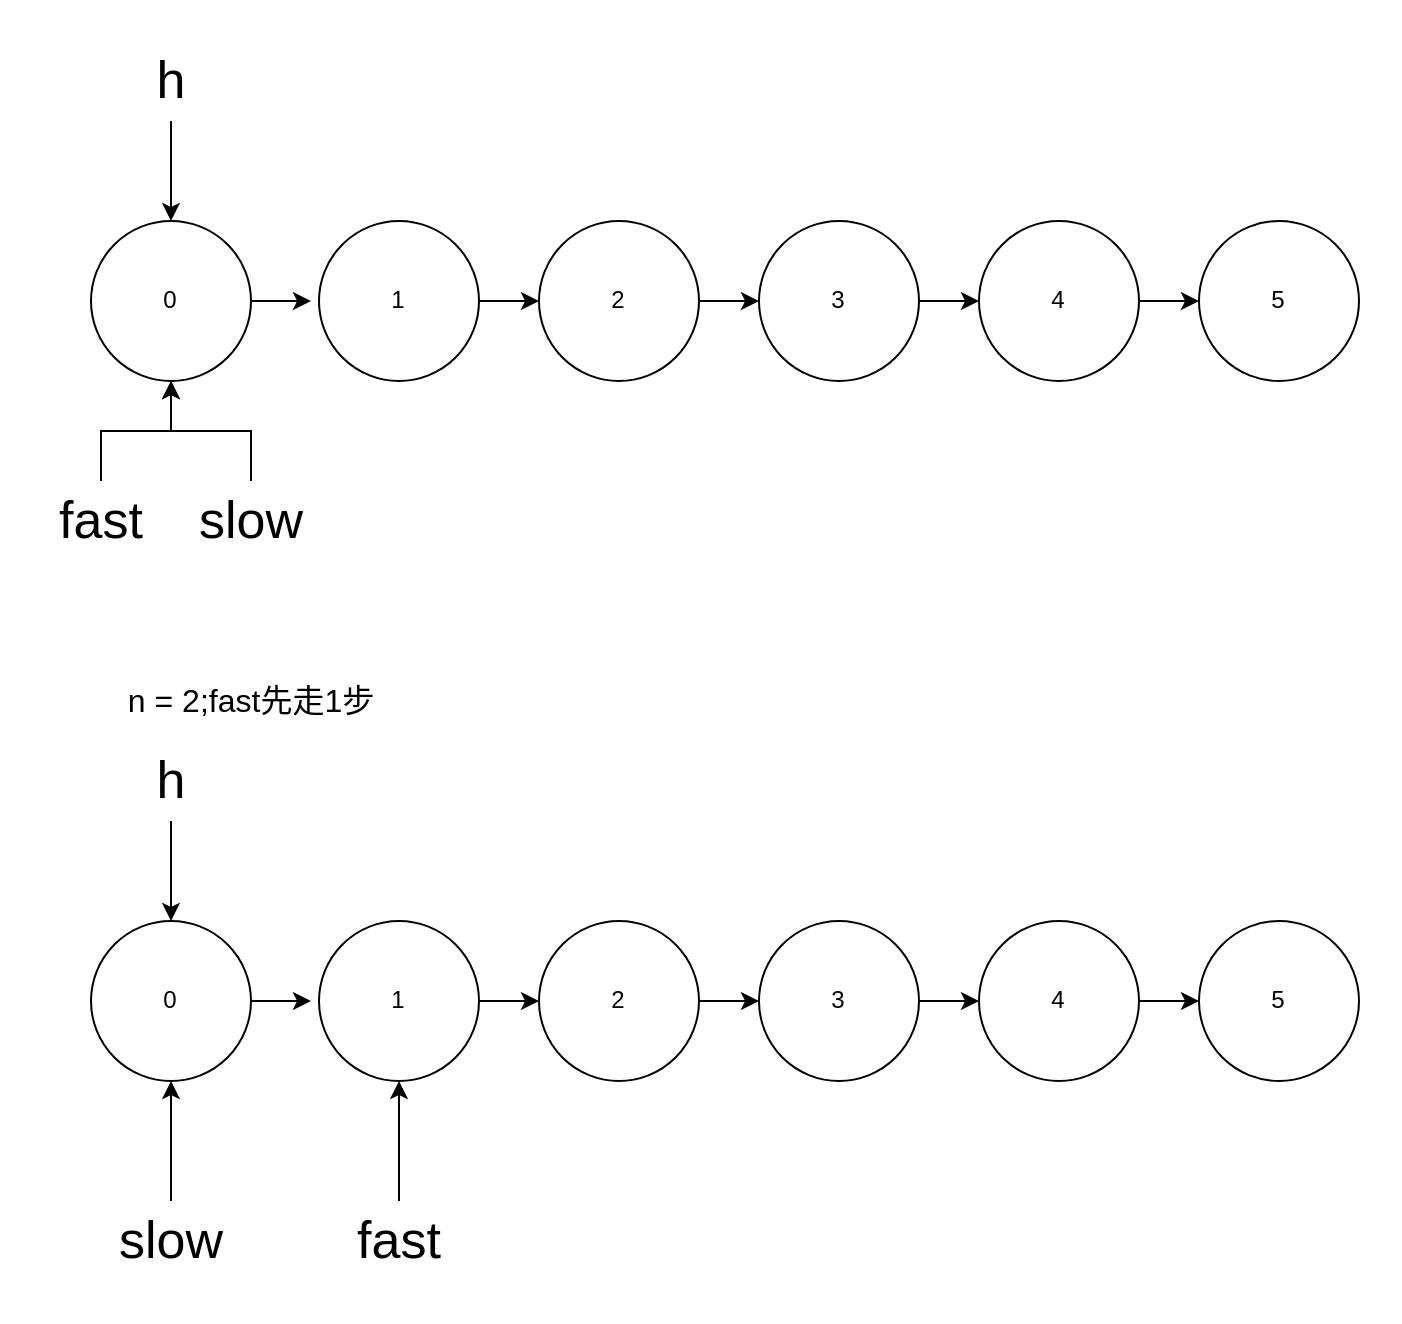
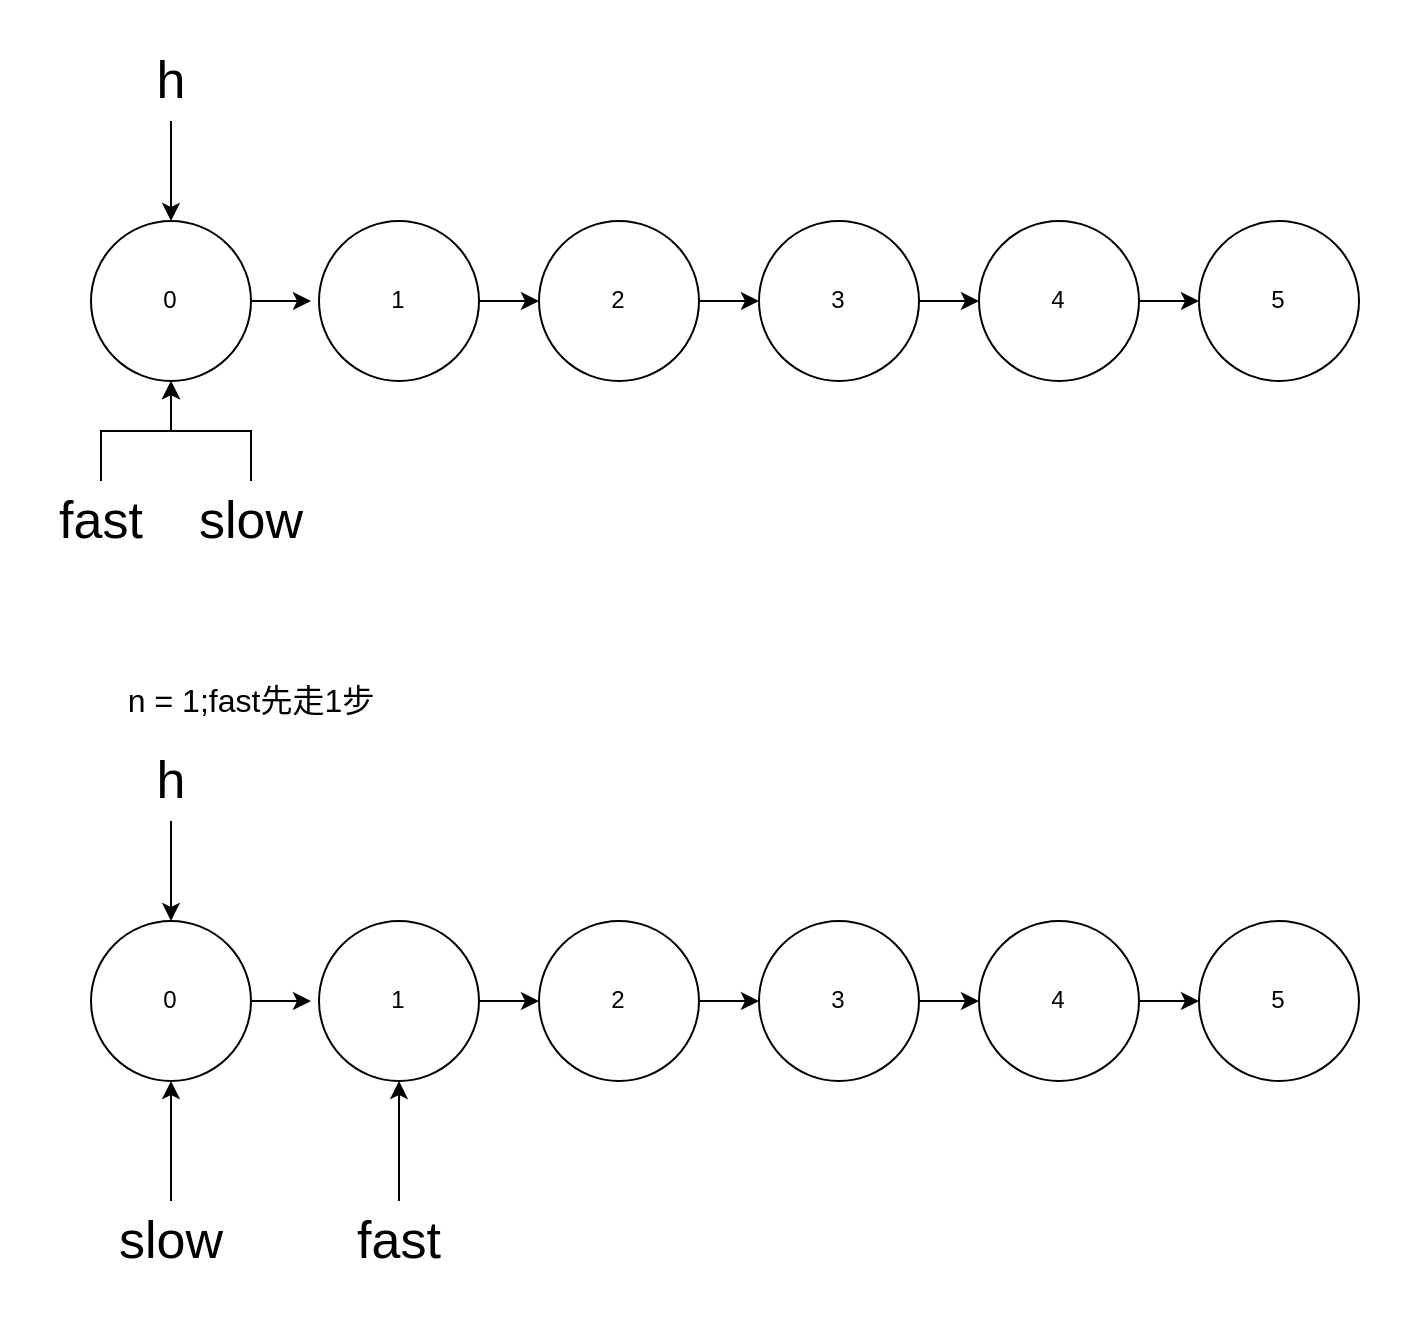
node "n = 2;fast先走1步": label "n = 2;fast先走1步" -> "n = 1;fast先走1步"
